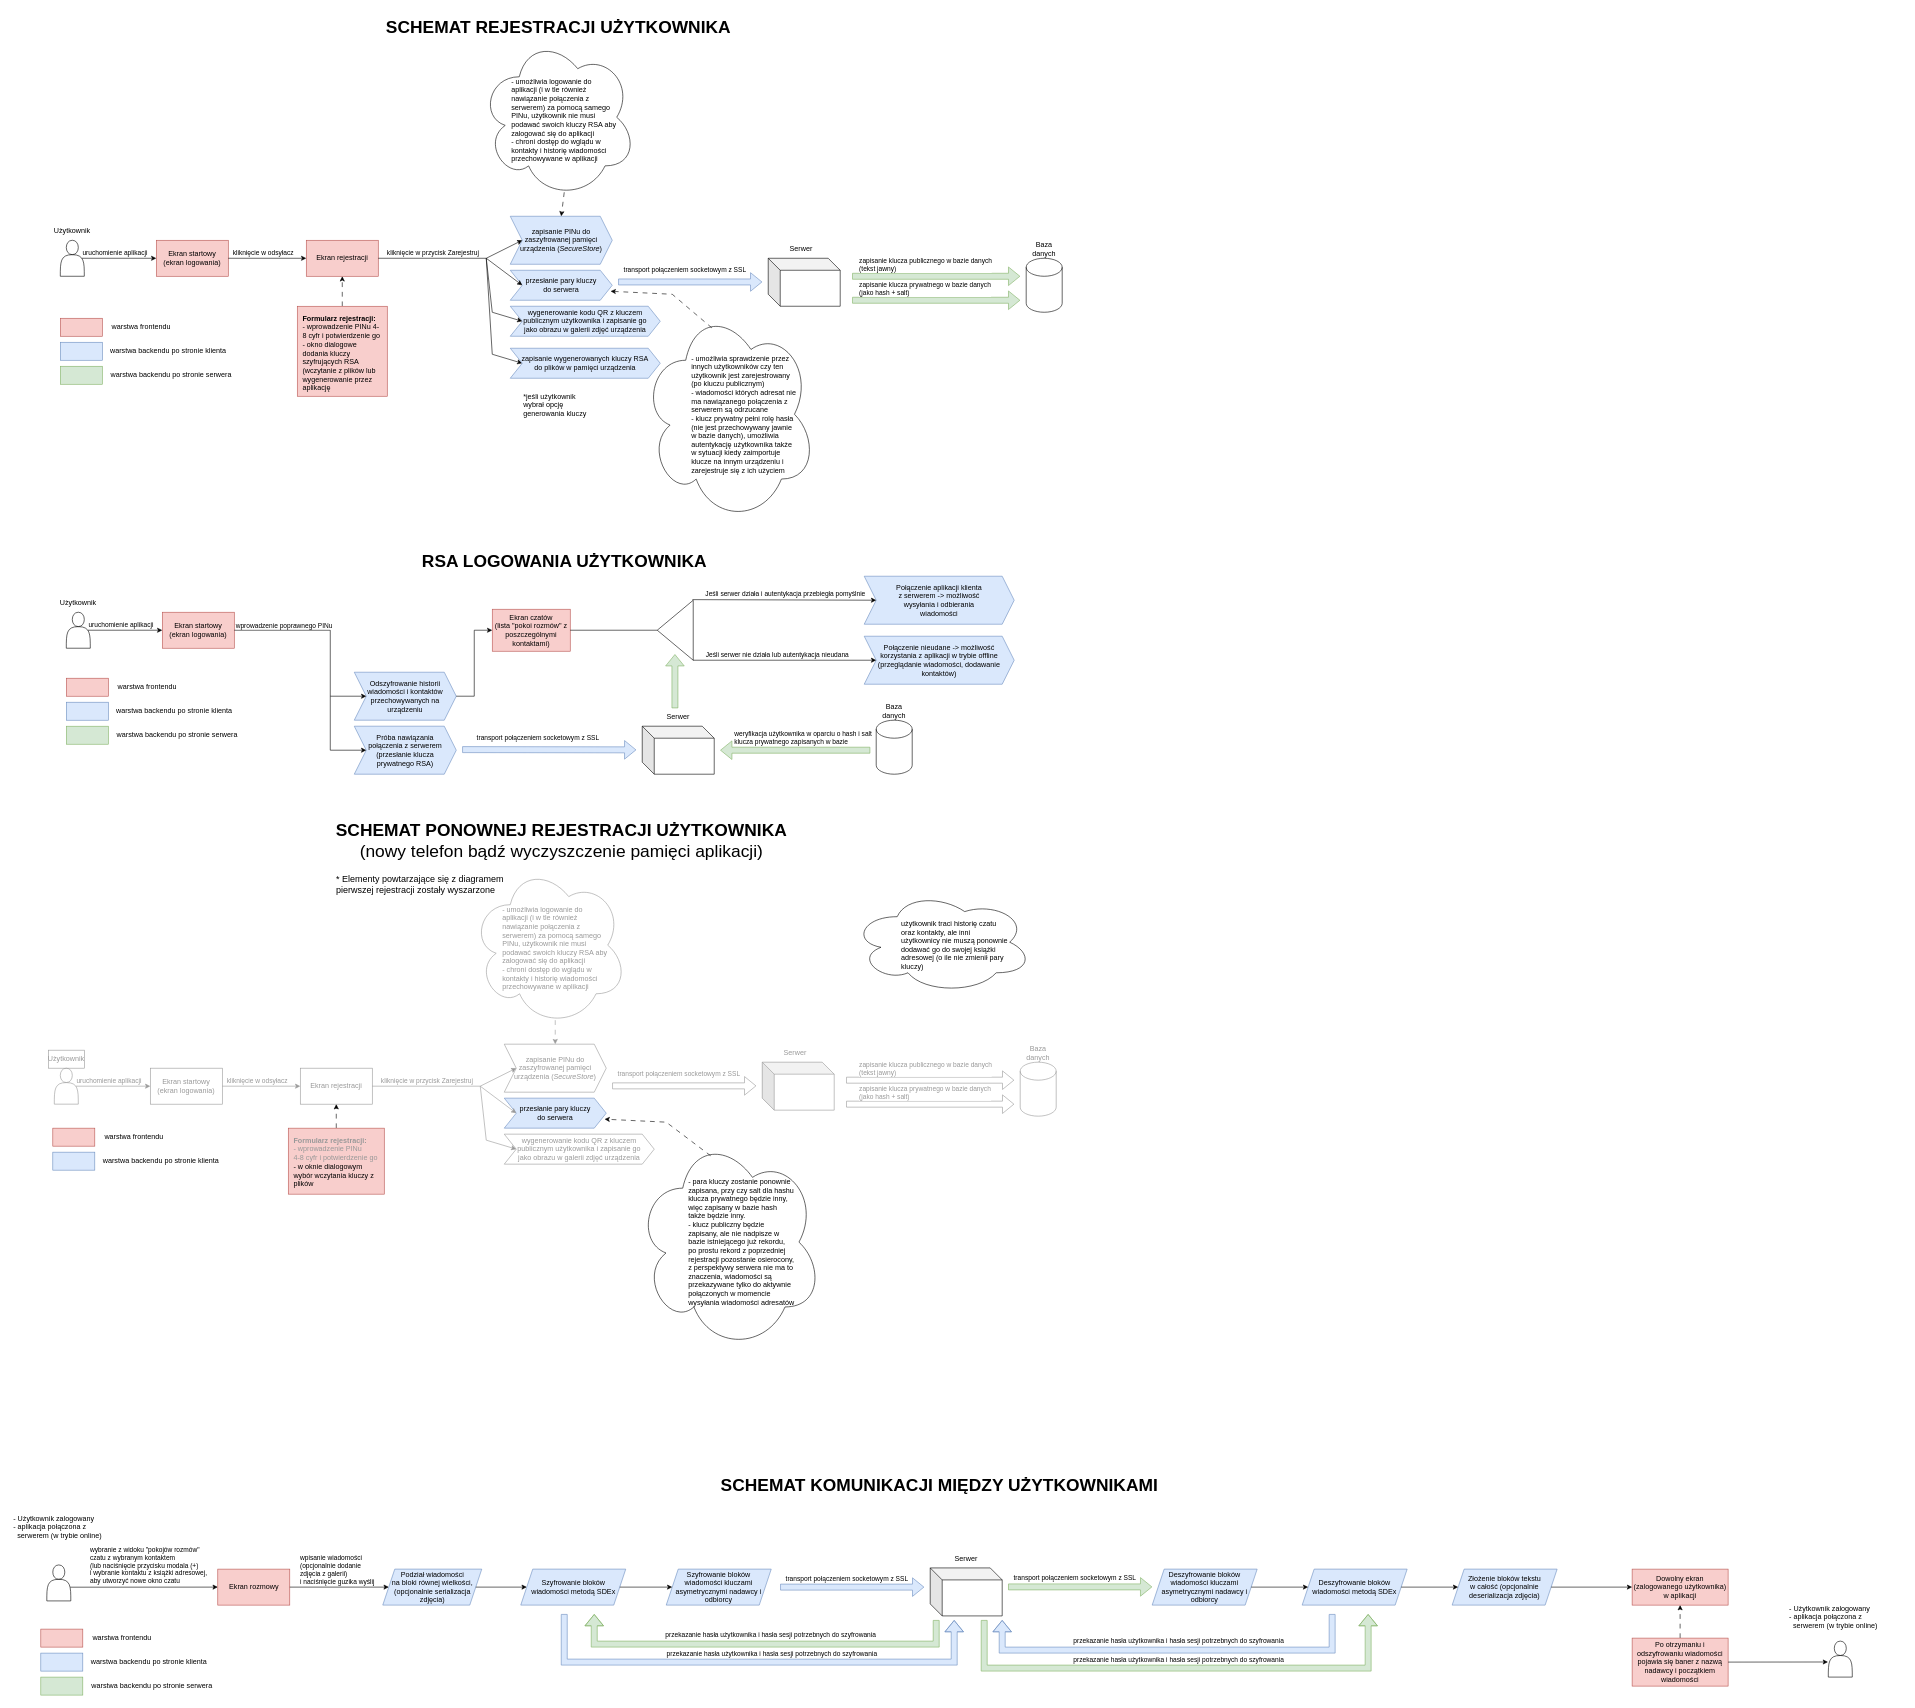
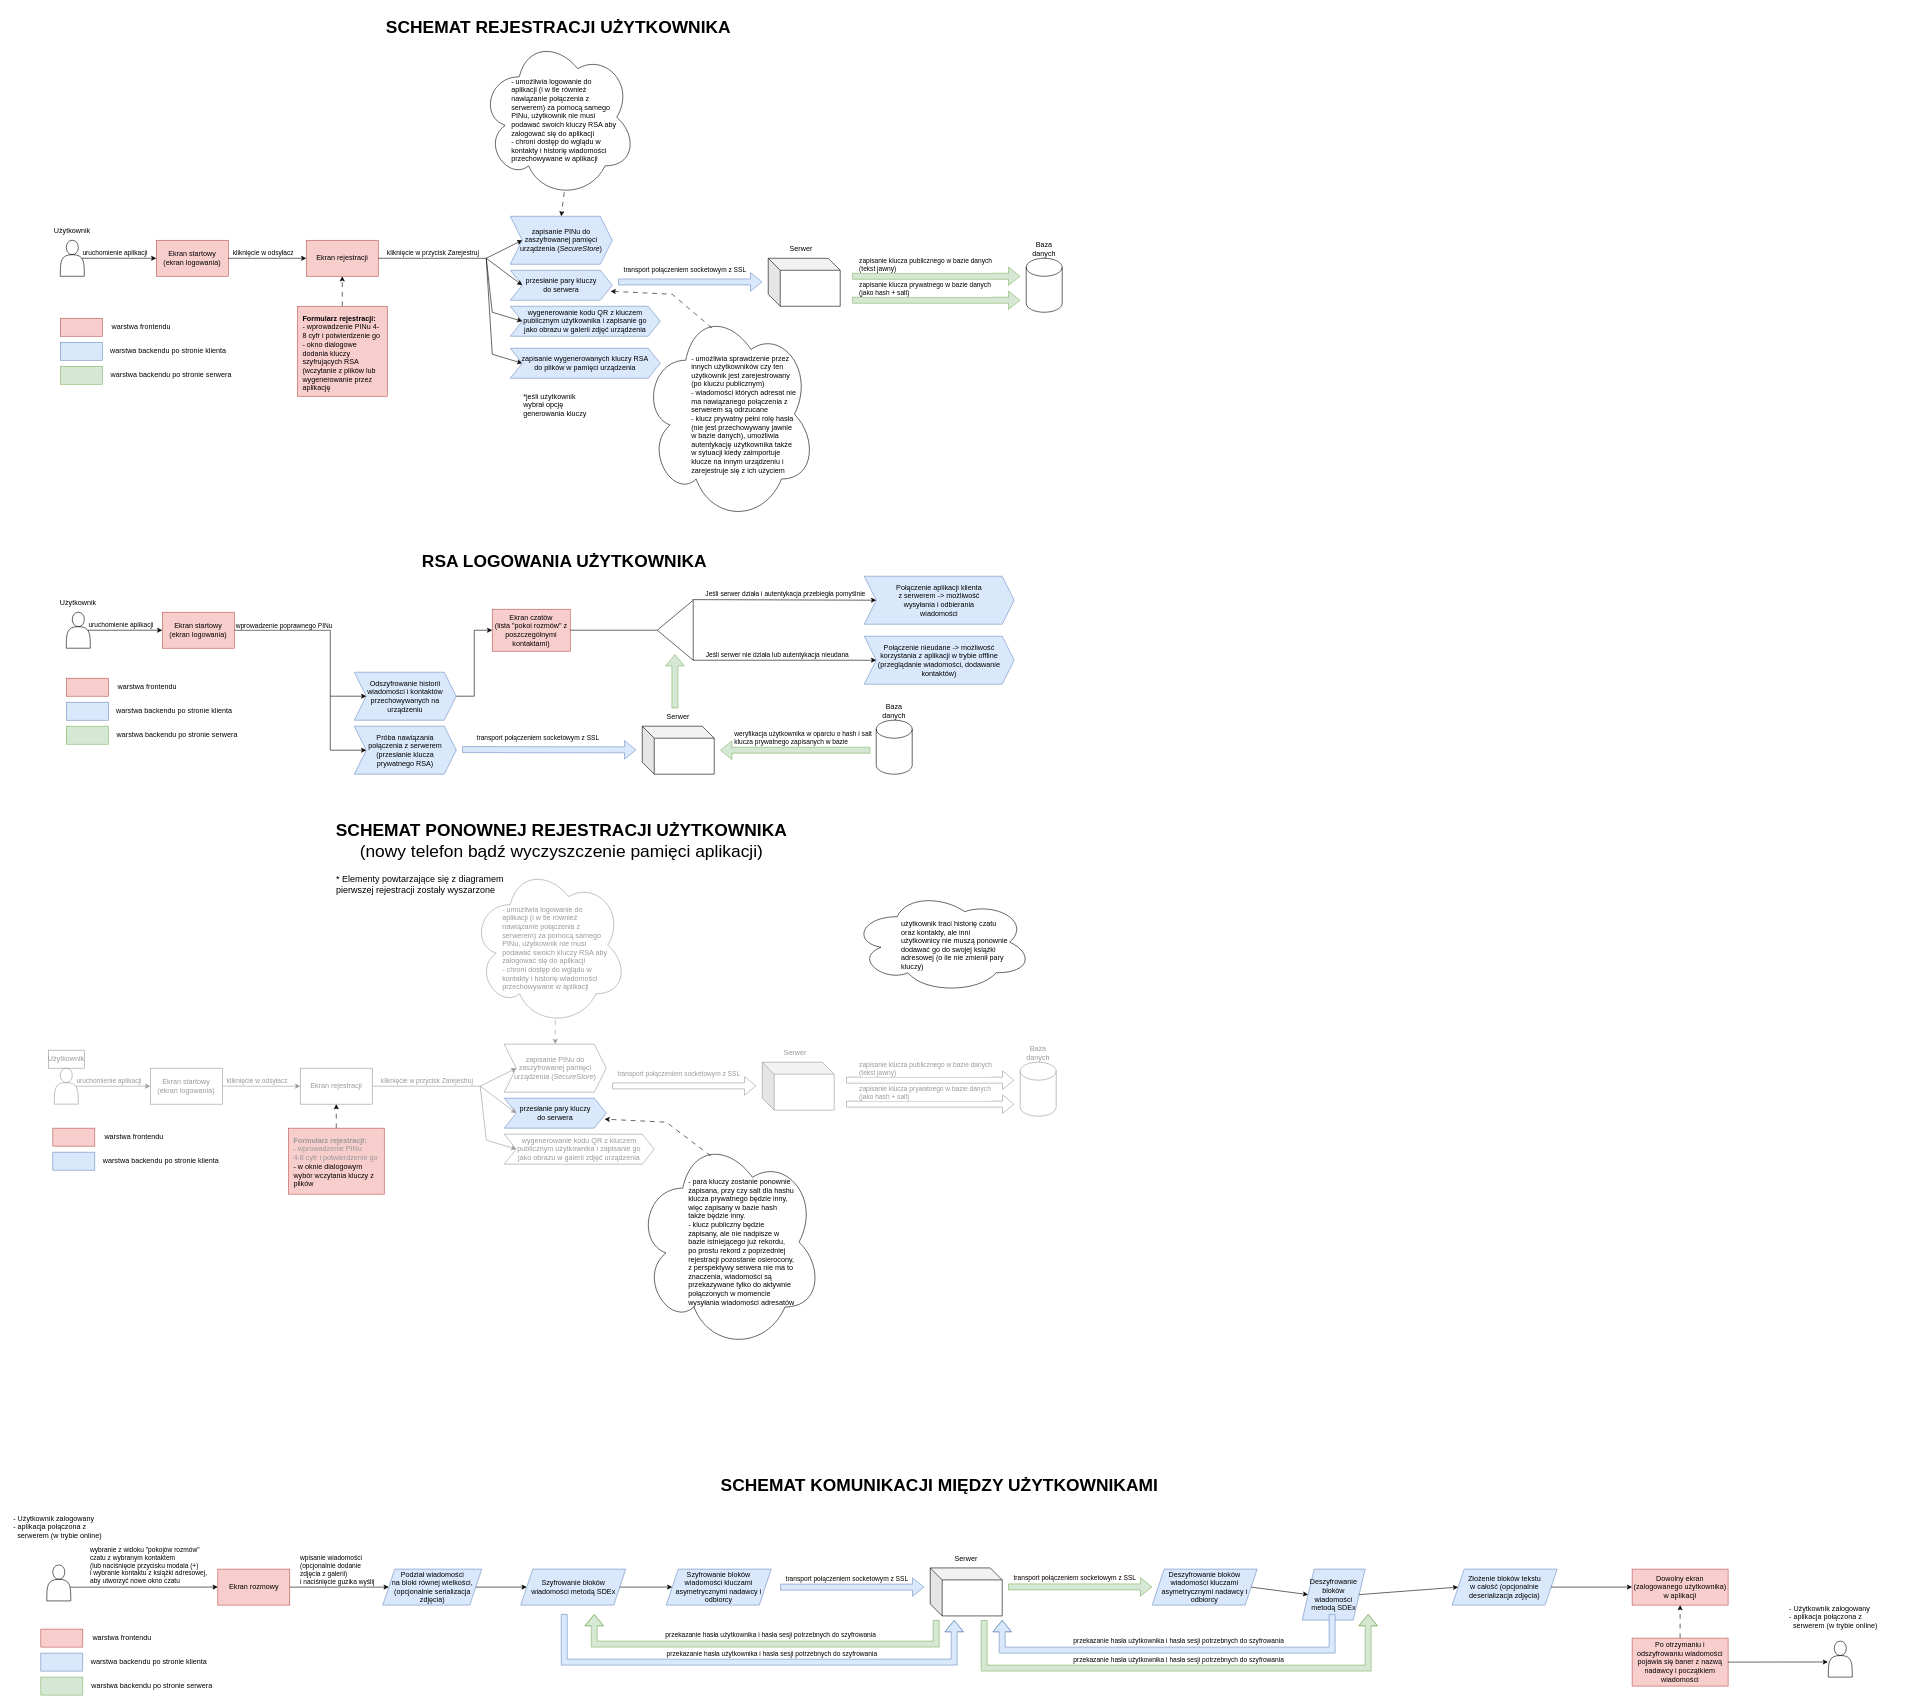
node "Deszyfrowanie bloków wiadomości metodą SDEx": size 105x36 -> 63x51
